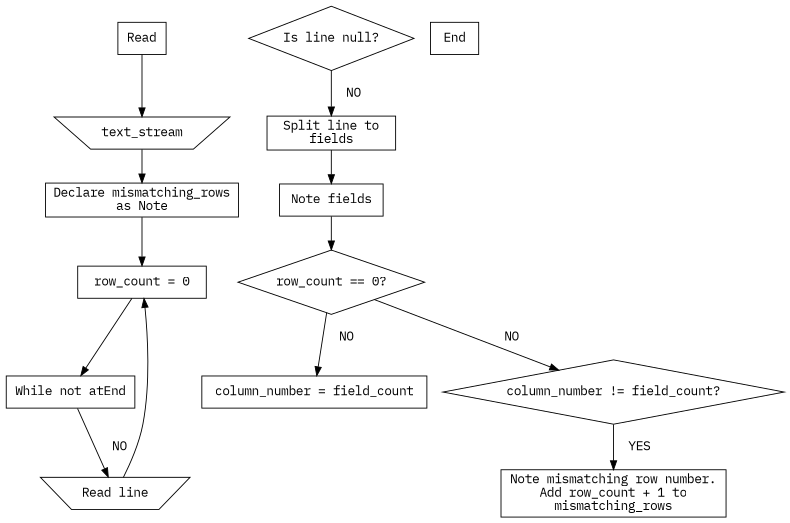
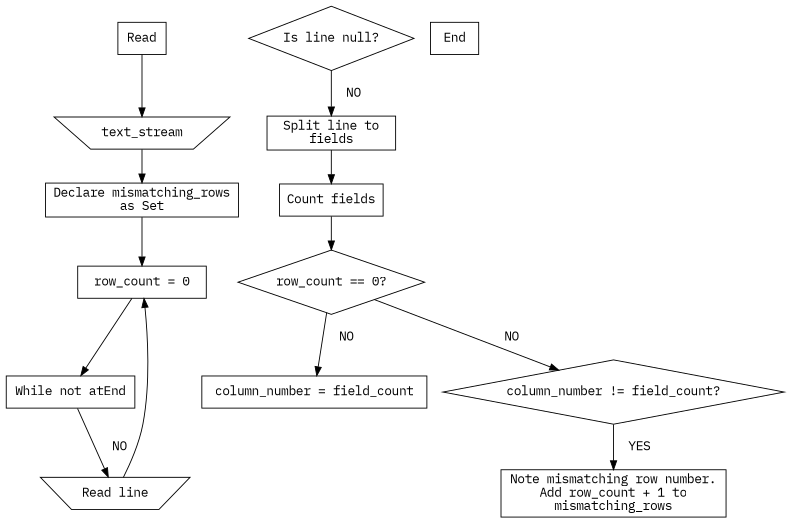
node "Declare mismatching_rows as Note": label "Declare mismatching_rows as Note" -> "Declare mismatching_rows as Set"
node "Note fields": label "Note fields" -> "Count fields"
